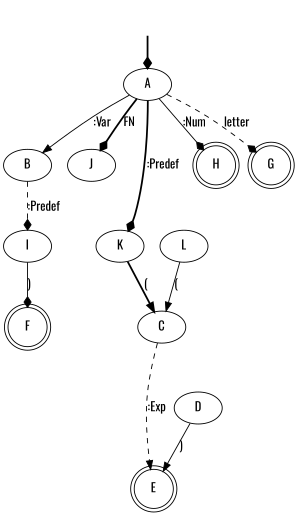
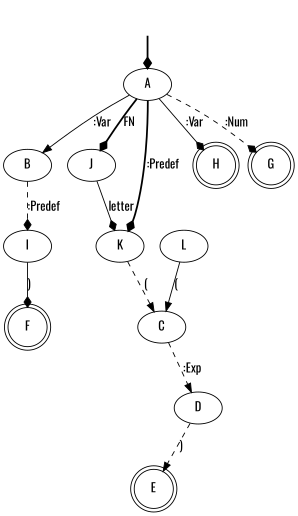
edge "A" -> "H": label ":Num" -> ":Var"
edge "A" -> "G": label "letter" -> ":Num"
edge "J" -> "K": added, label "letter"
edge "K" -> "C": style bold -> dashed
edge "C" -> "E": now "C" -> "D"
edge "D" -> "E": style solid -> dashed
